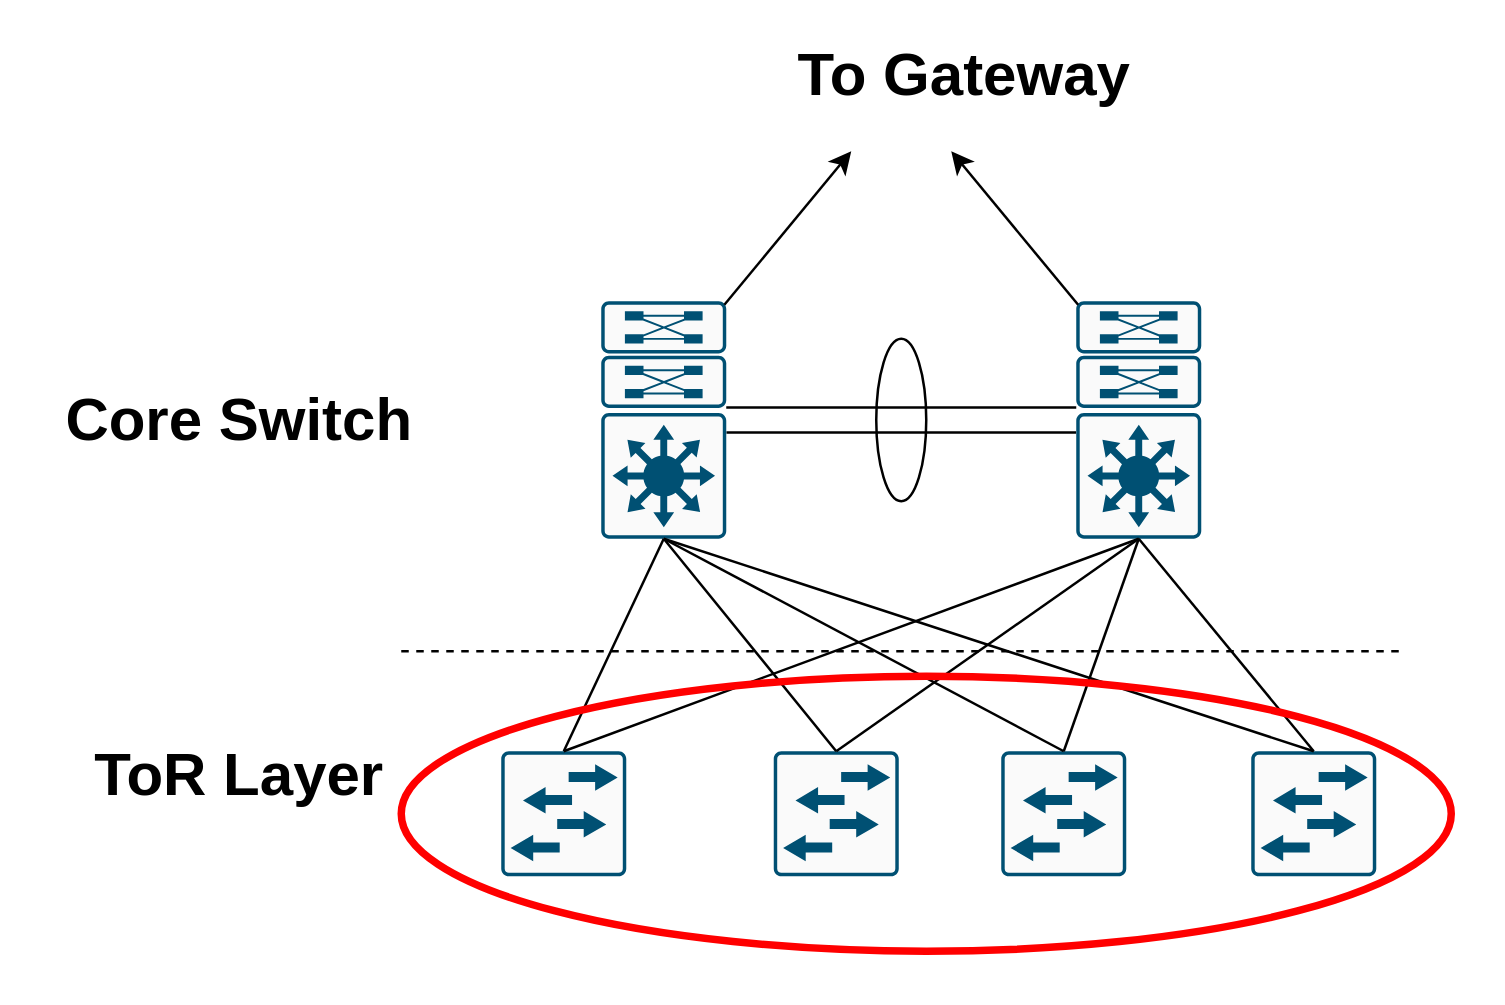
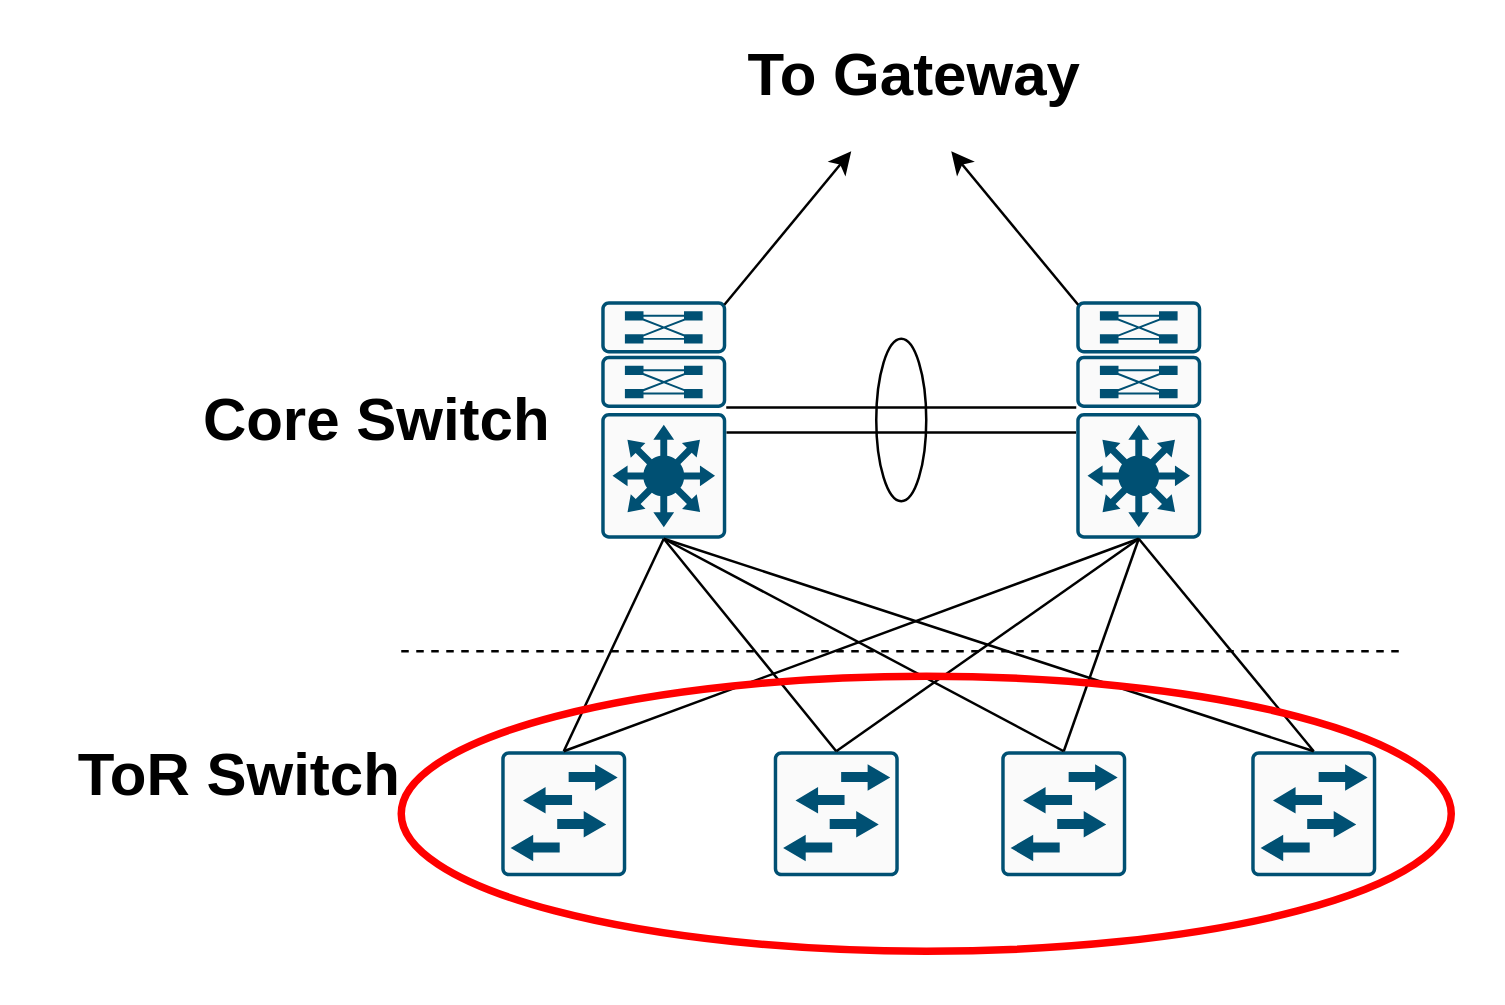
node "To Gateway": moved (964, 76) -> (914, 76)
node "Core Switch": moved (239, 420) -> (376, 420)
node "ToR Layer": label "ToR Layer" -> "ToR Switch"
